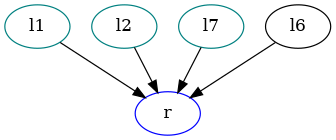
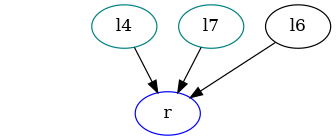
node "l1": removed
node "l2": label "l2" -> "l4"
